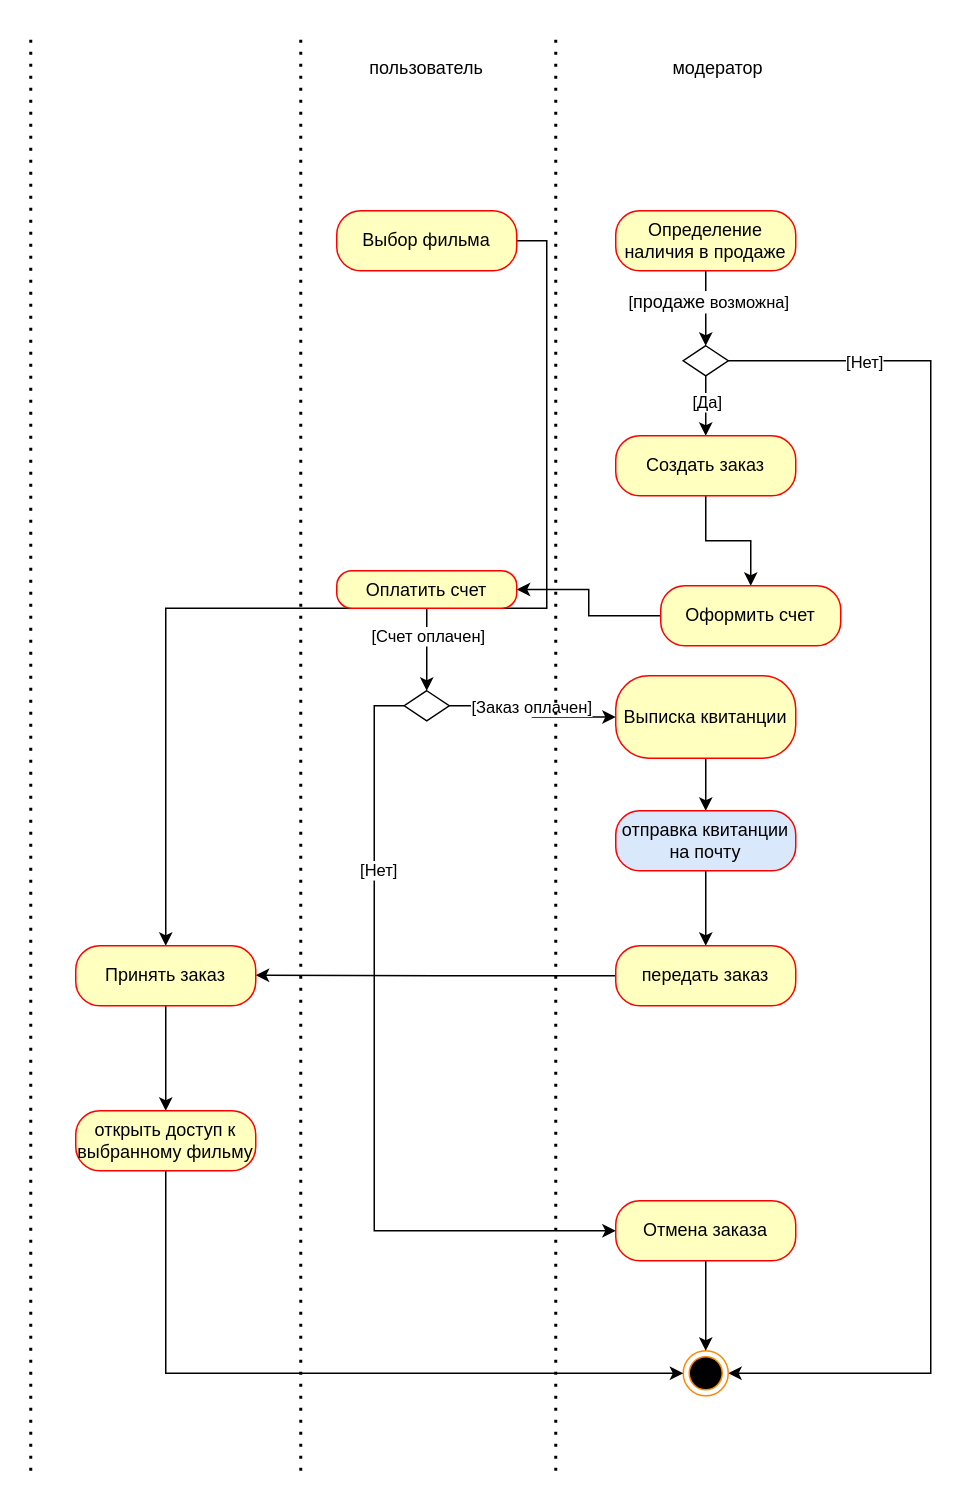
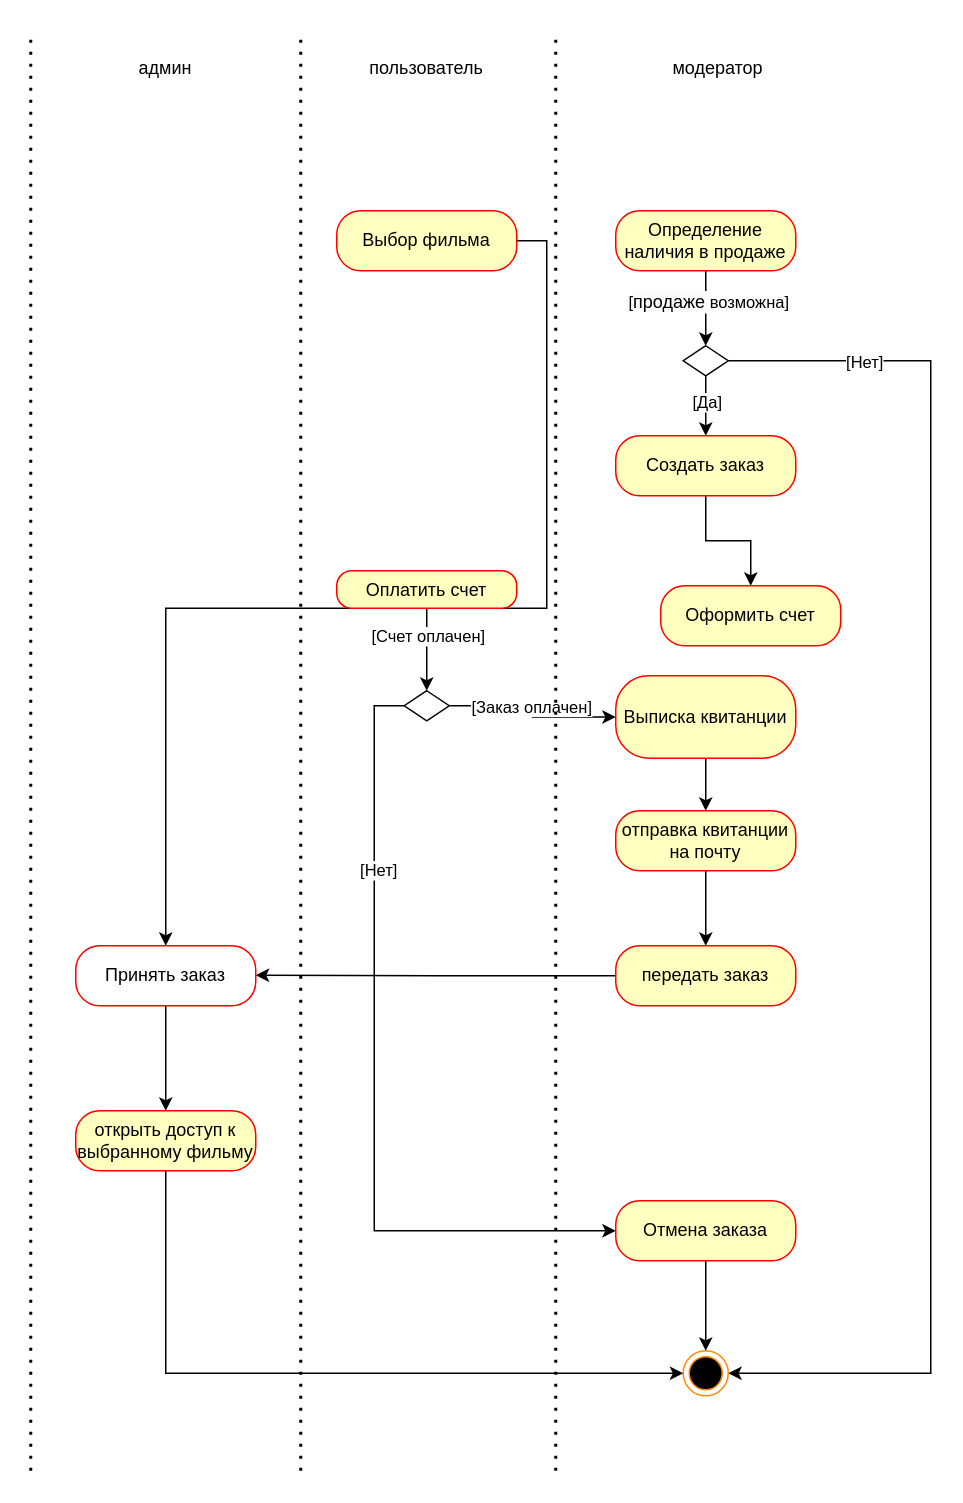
node "админ": added
edge "Оформить счет" -> "Оплатить счет": removed
node "отправка квитанции на почту": fillcolor #dae8fc -> #ffffc0
node "Принять заказ": fillcolor #ffffc0 -> #ffffff
